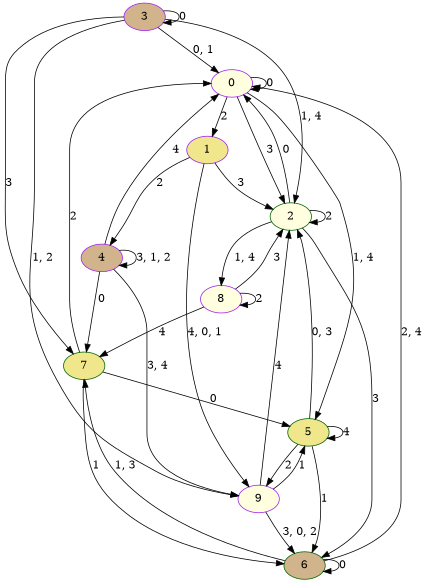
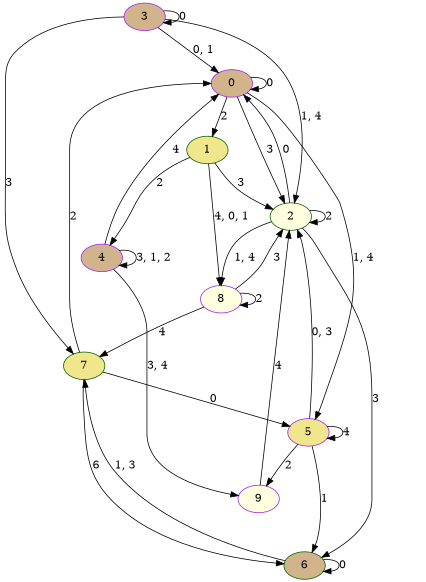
node "0": fillcolor lightyellow -> tan
node "1": color purple -> darkgreen
edge "3" -> "9": removed, label "1, 2"
edge "6" -> "0": removed, label "2, 4"
edge "4" -> "7": removed, label "0"
edge "1" -> "9": now "1" -> "8"
node "5": color darkgreen -> purple
edge "7" -> "6": label "1" -> "6"
edge "9" -> "5": removed, label "1"
edge "9" -> "6": removed, label "3, 0, 2"
